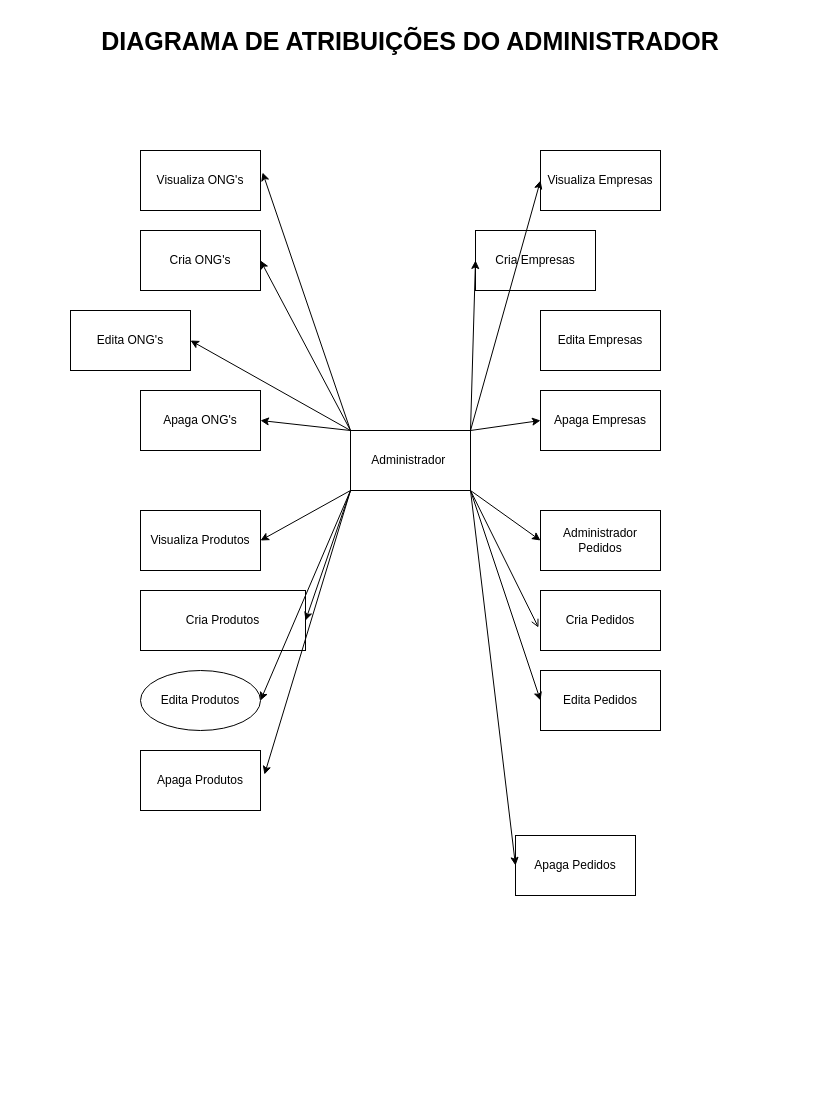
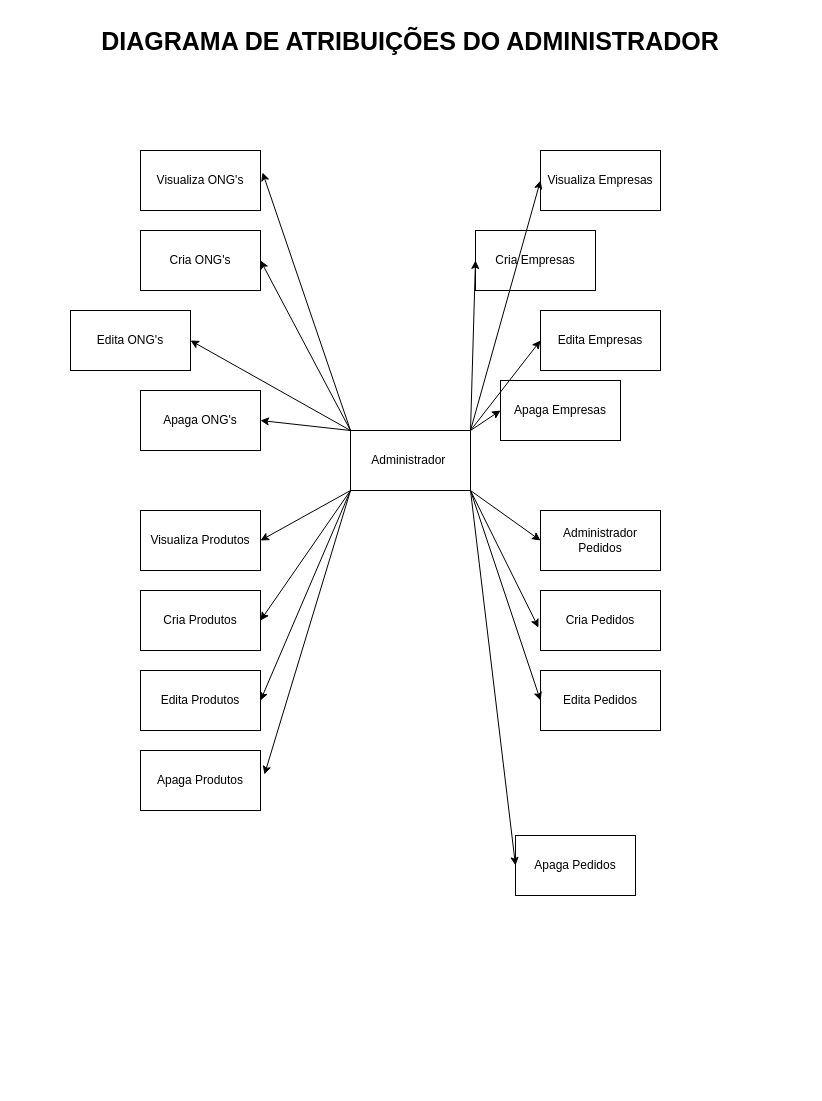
edge "Administrador" -> "Edita Empresas": added
node "Apaga Empresas": moved (601, 421) -> (561, 411)
node "Cria Produtos": size 165x60 -> 120x60
edge "Administrador" -> "Cria Pedidos": arrowhead open -> classic
node "Edita Produtos": shape ellipse -> rectangle
